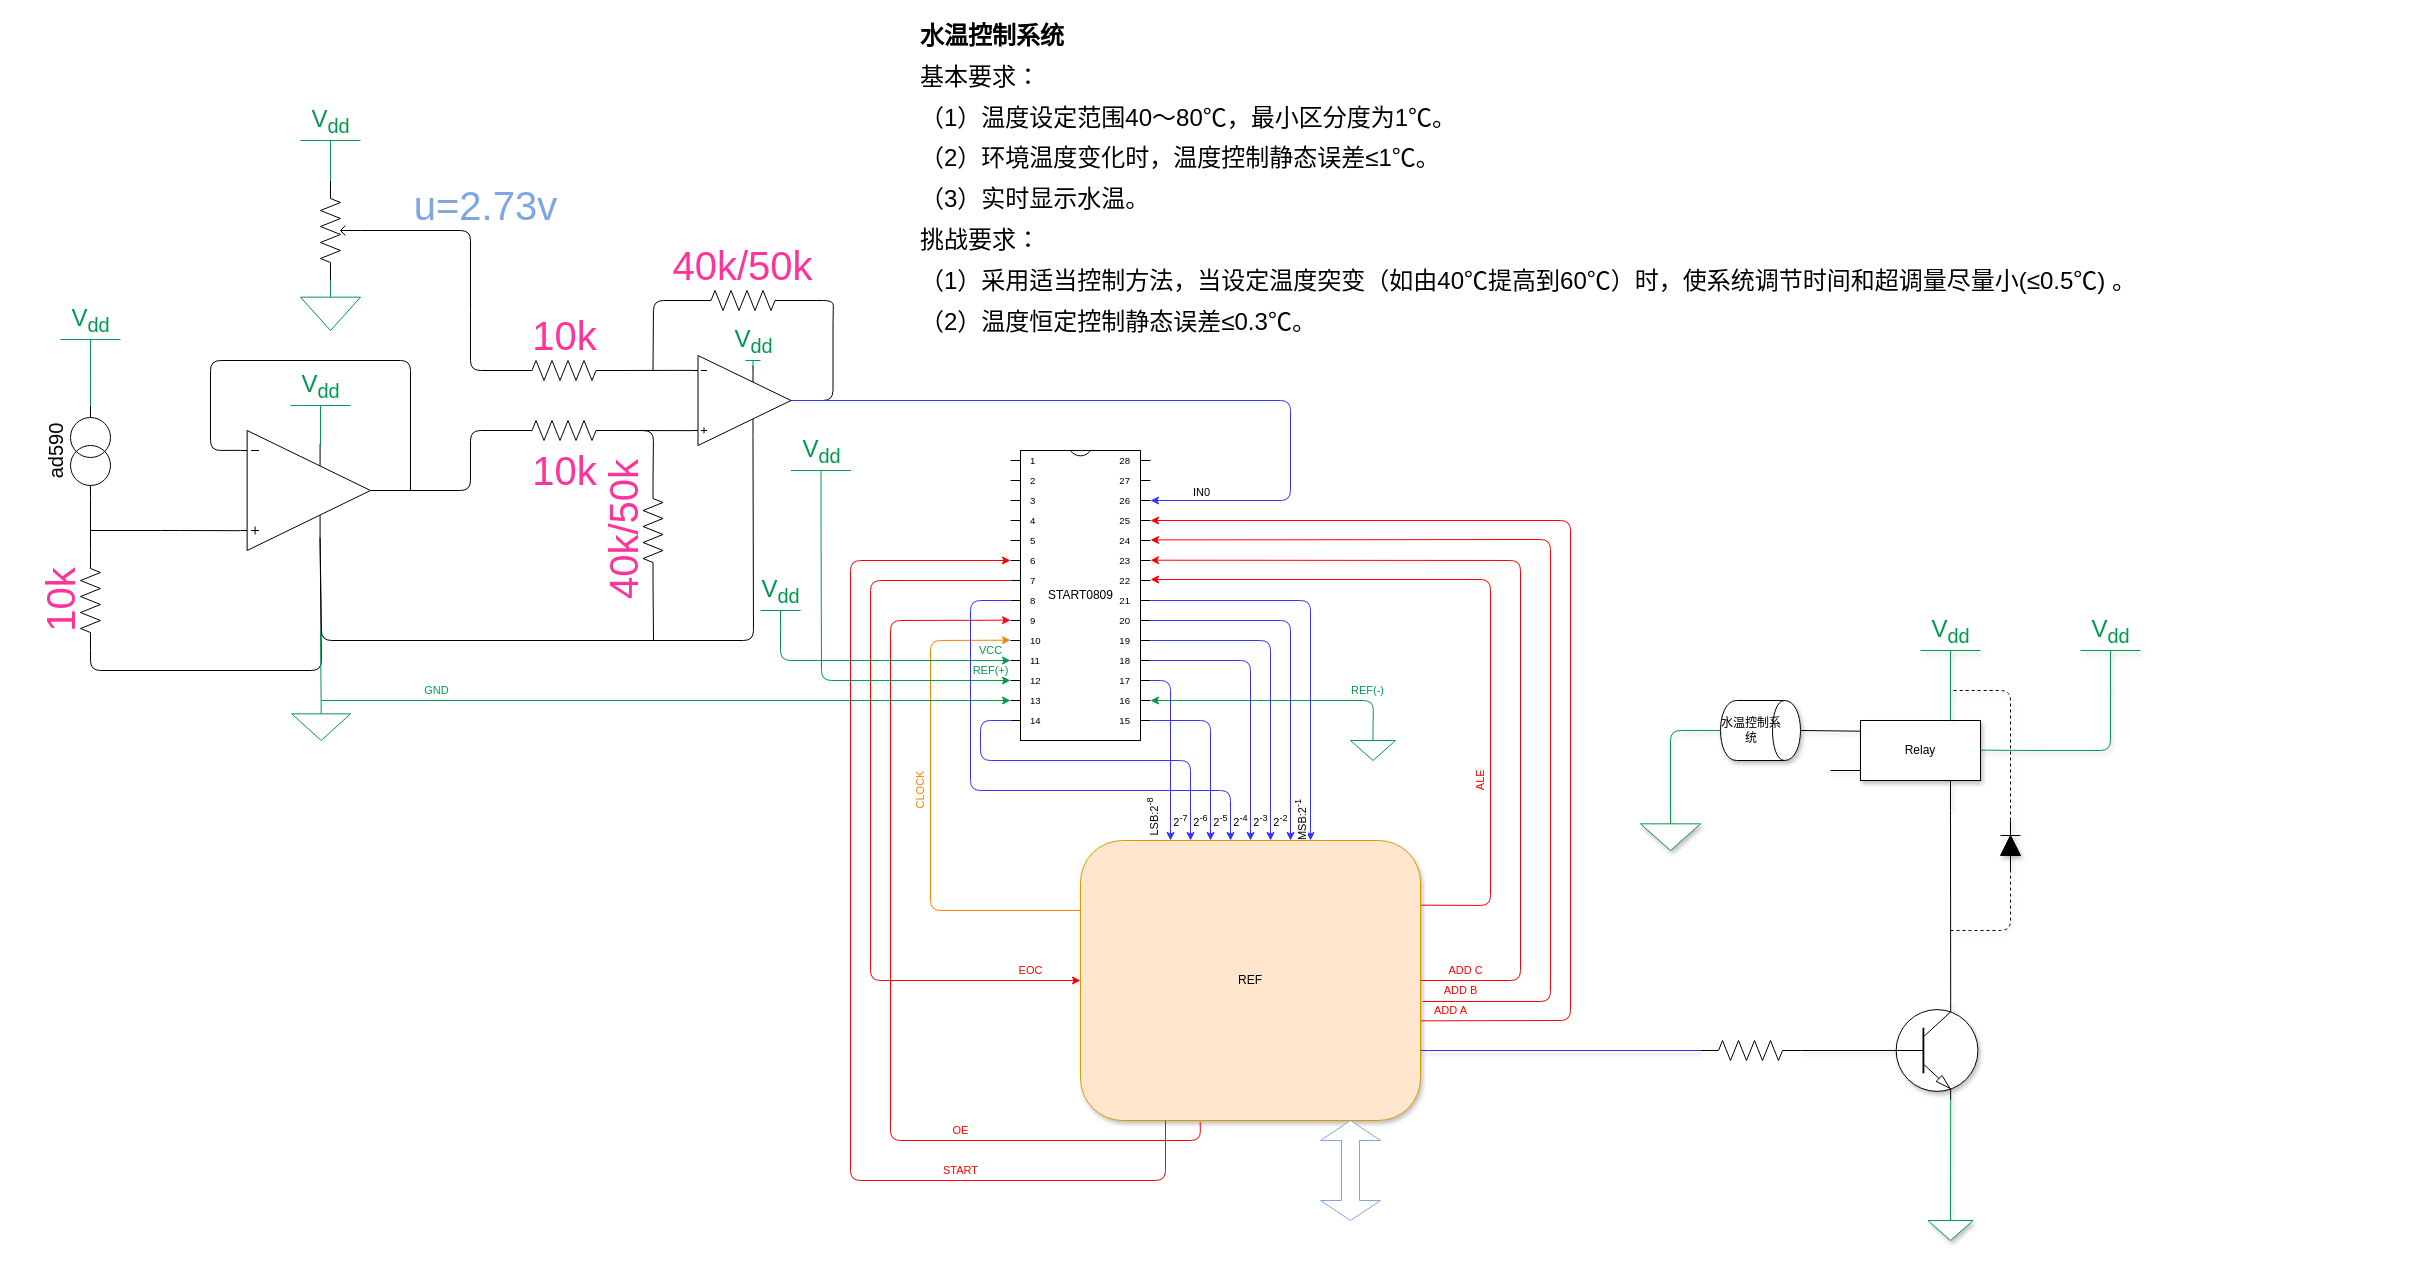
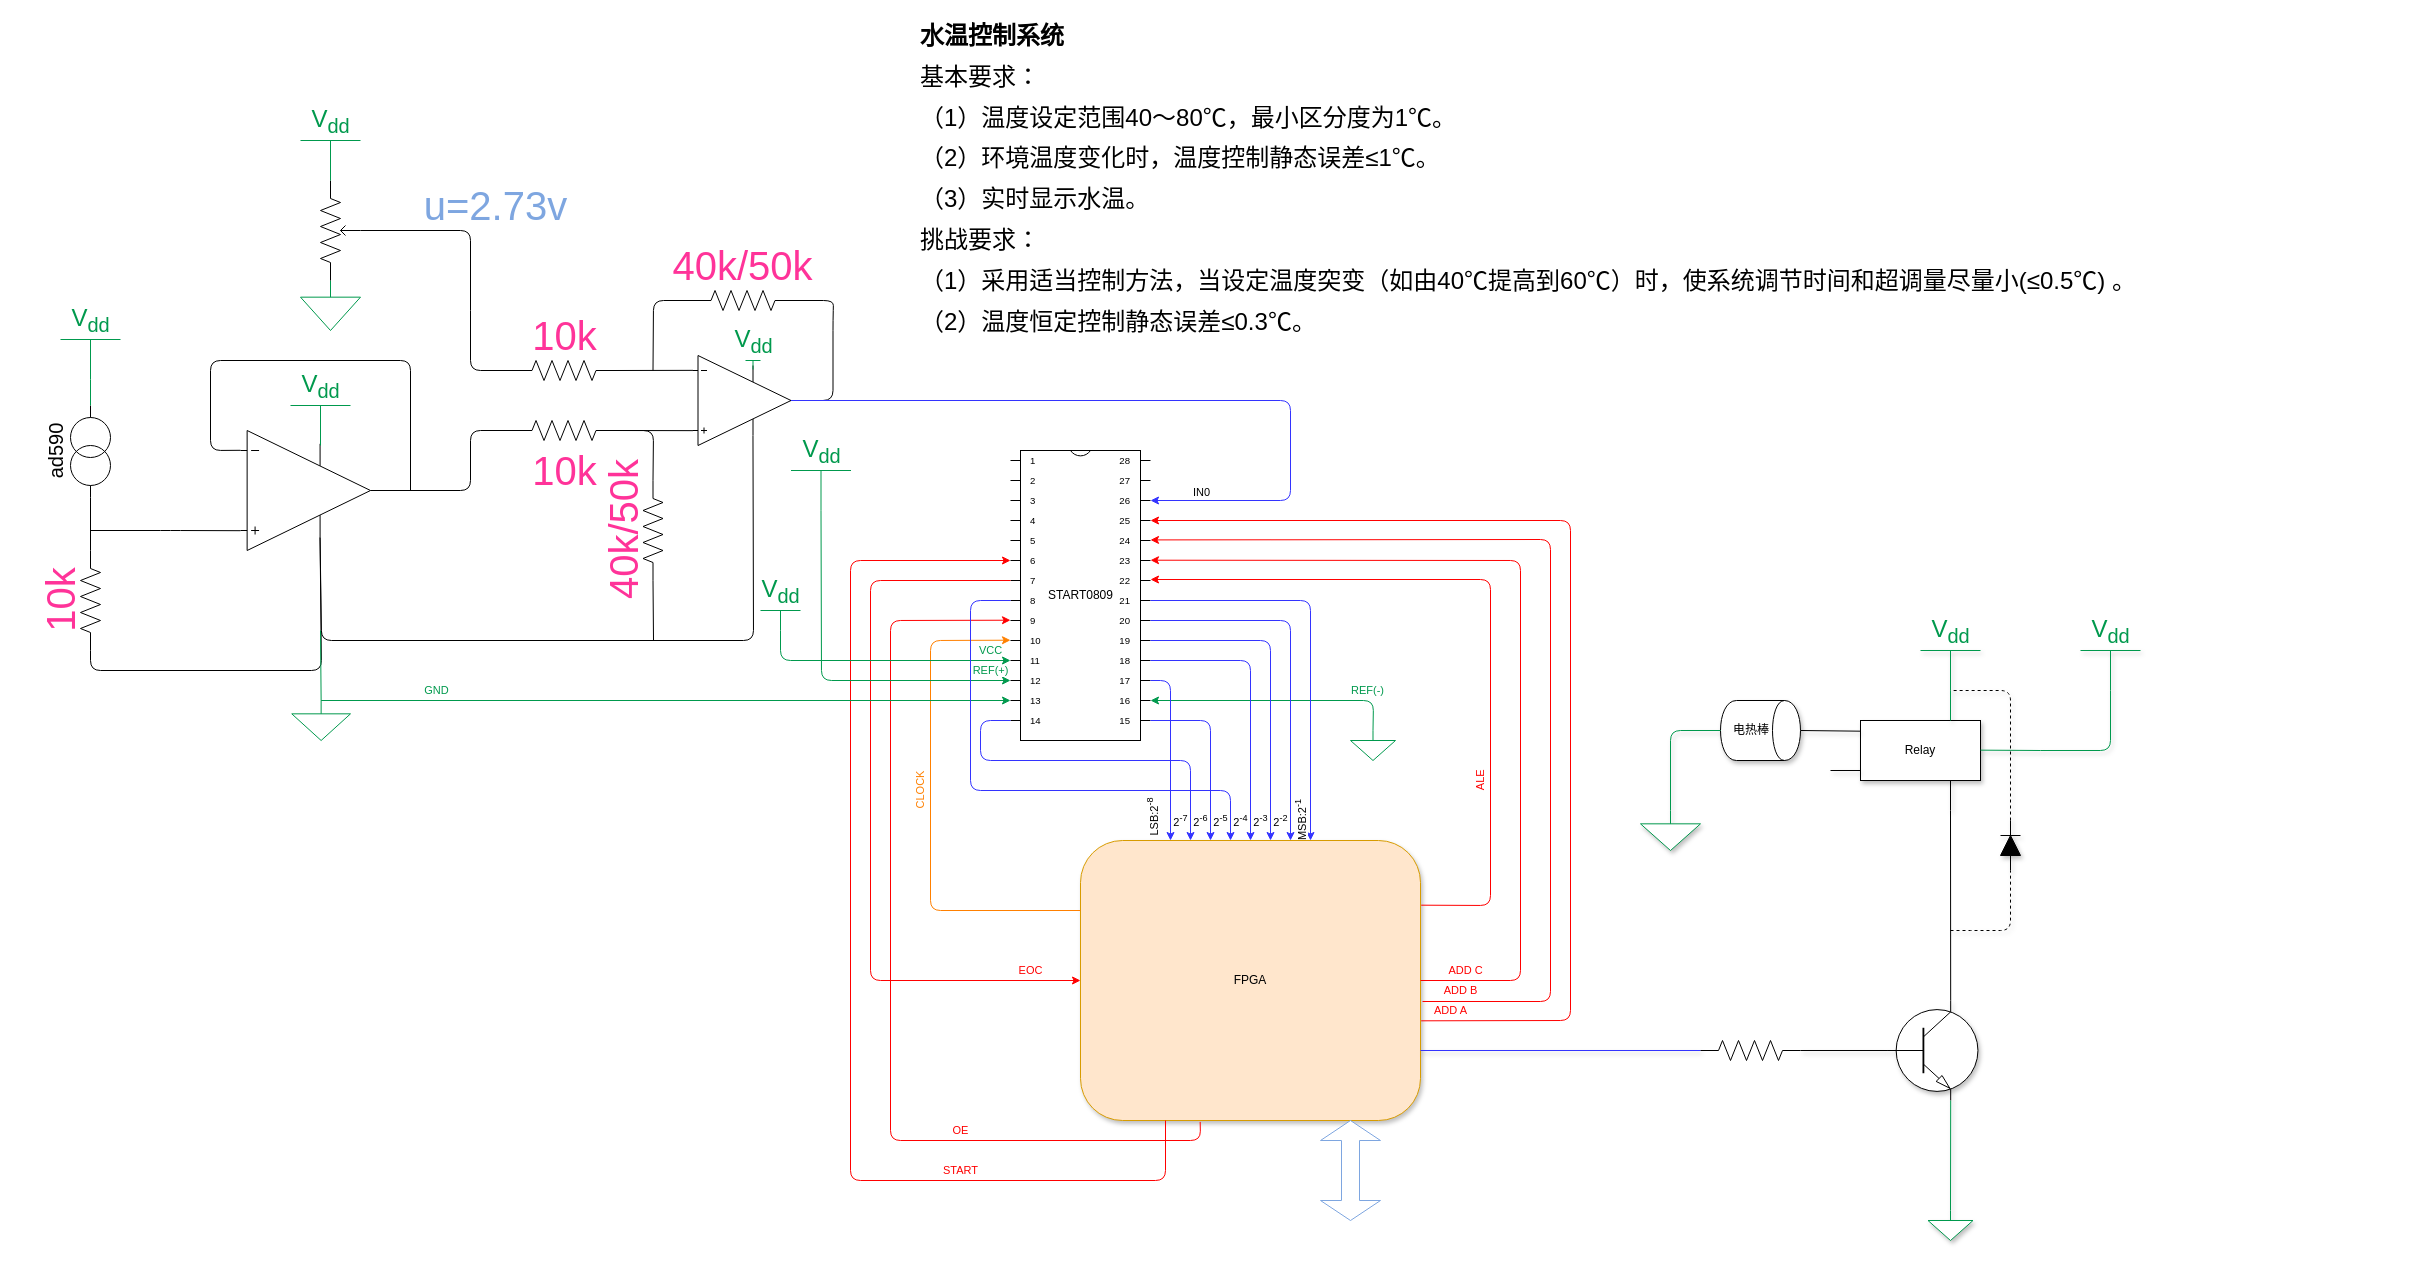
node "u=2.73v": moved (486, 206) -> (496, 206)
node "水温控制系统": label "水温控制系统" -> "电热棒"
node "REF": label "REF" -> "FPGA"
